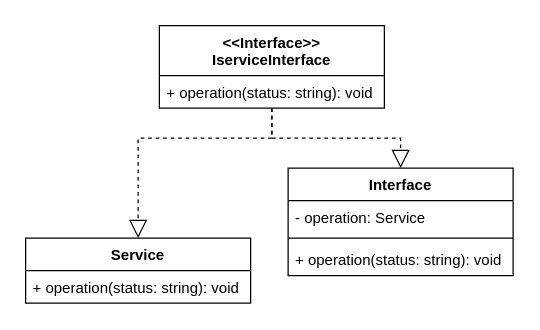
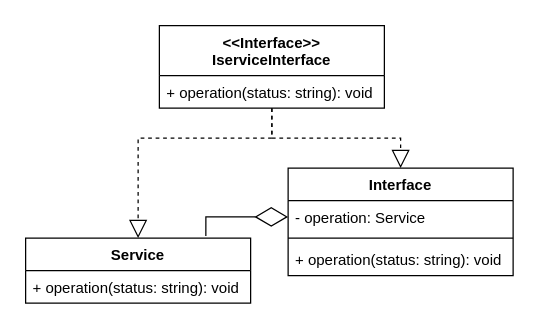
edge "Service" -> "- operation: Service": added
